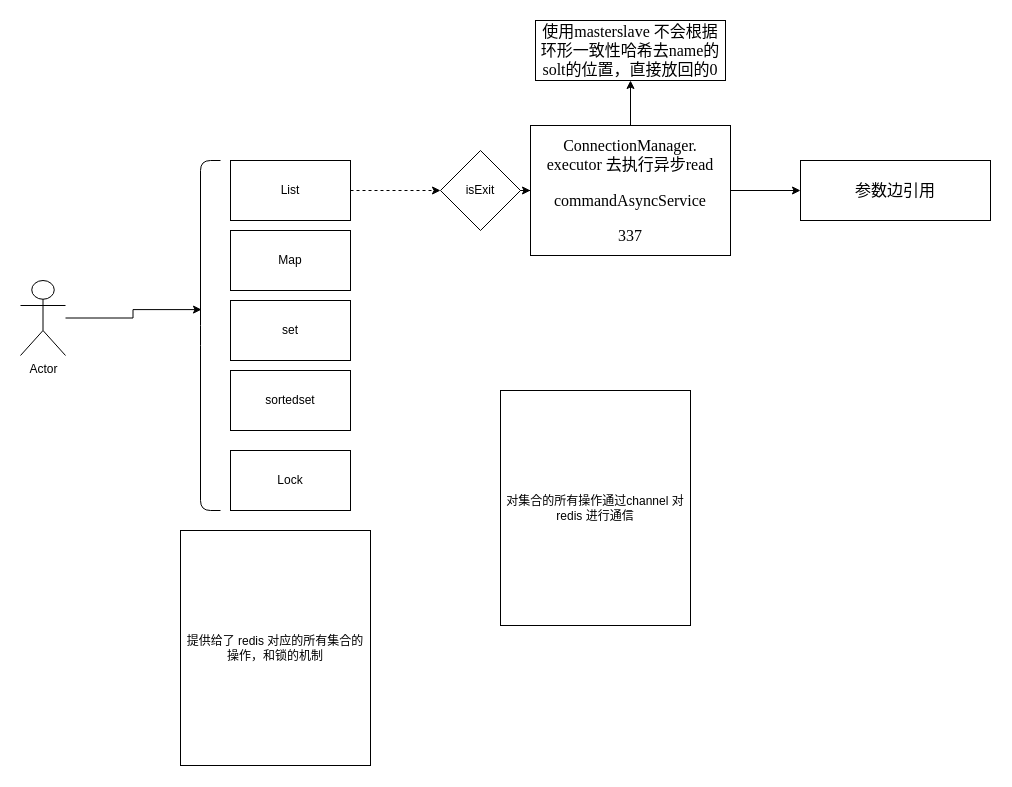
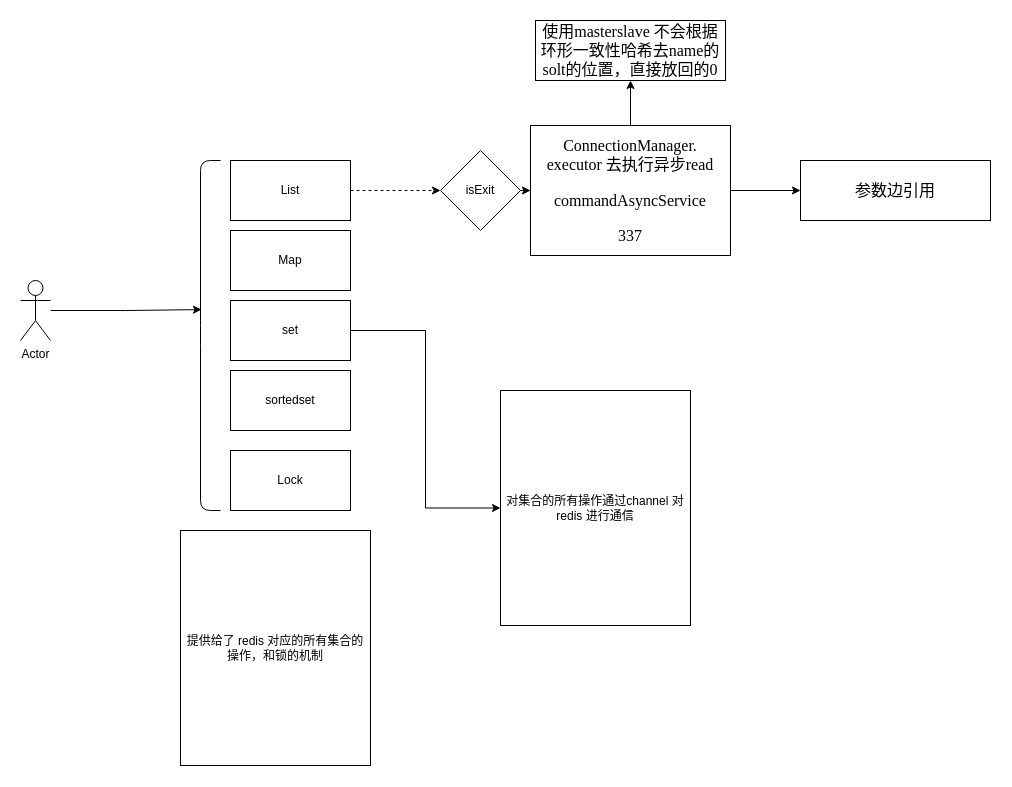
node "Actor": size 45x75 -> 30x60
edge "set" -> "对集合的所有操作通过channel 对redis 进行通信": added
